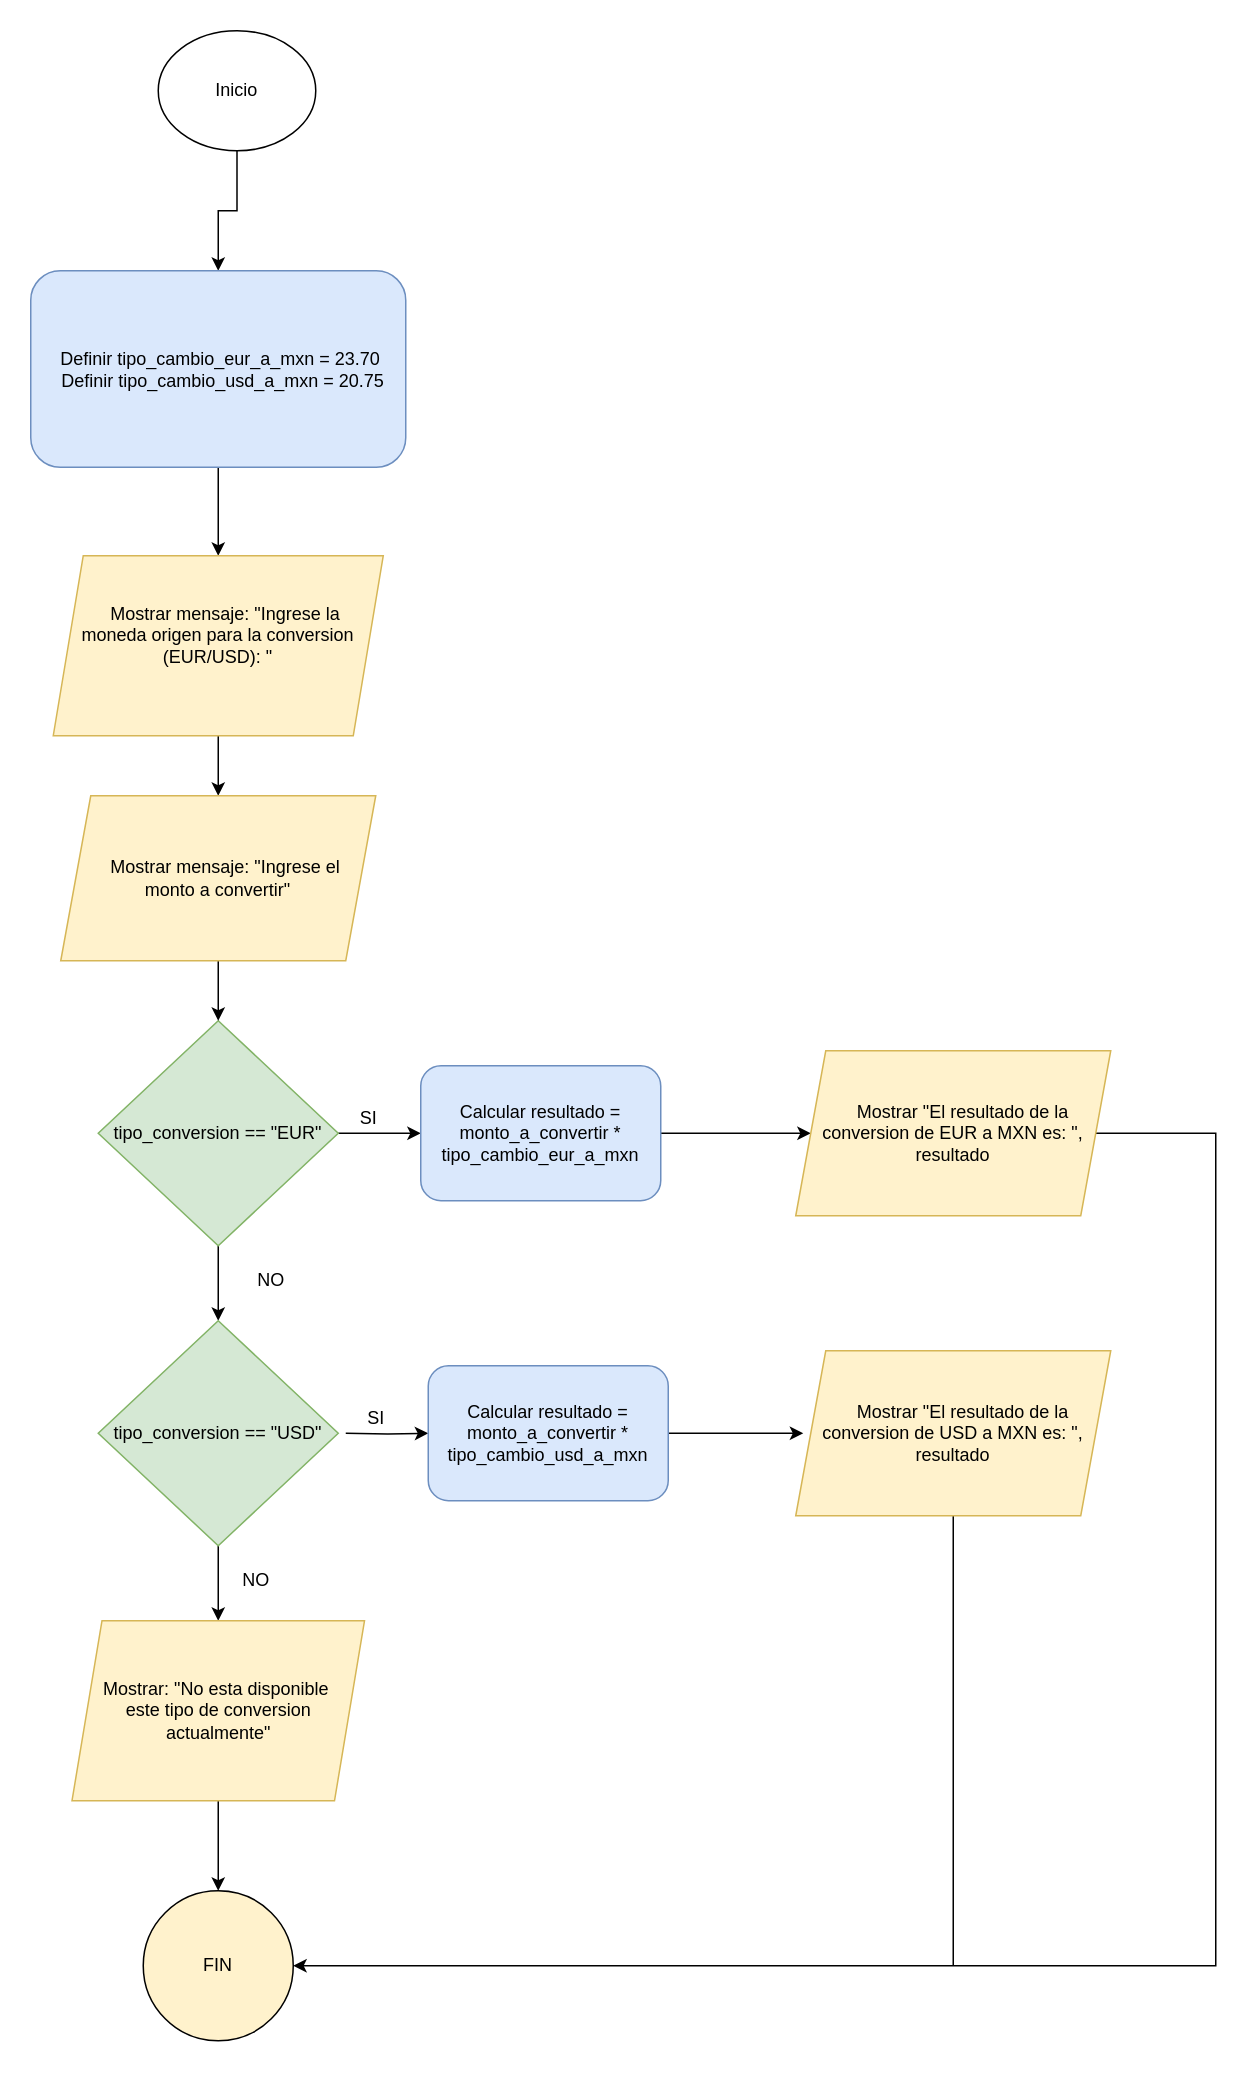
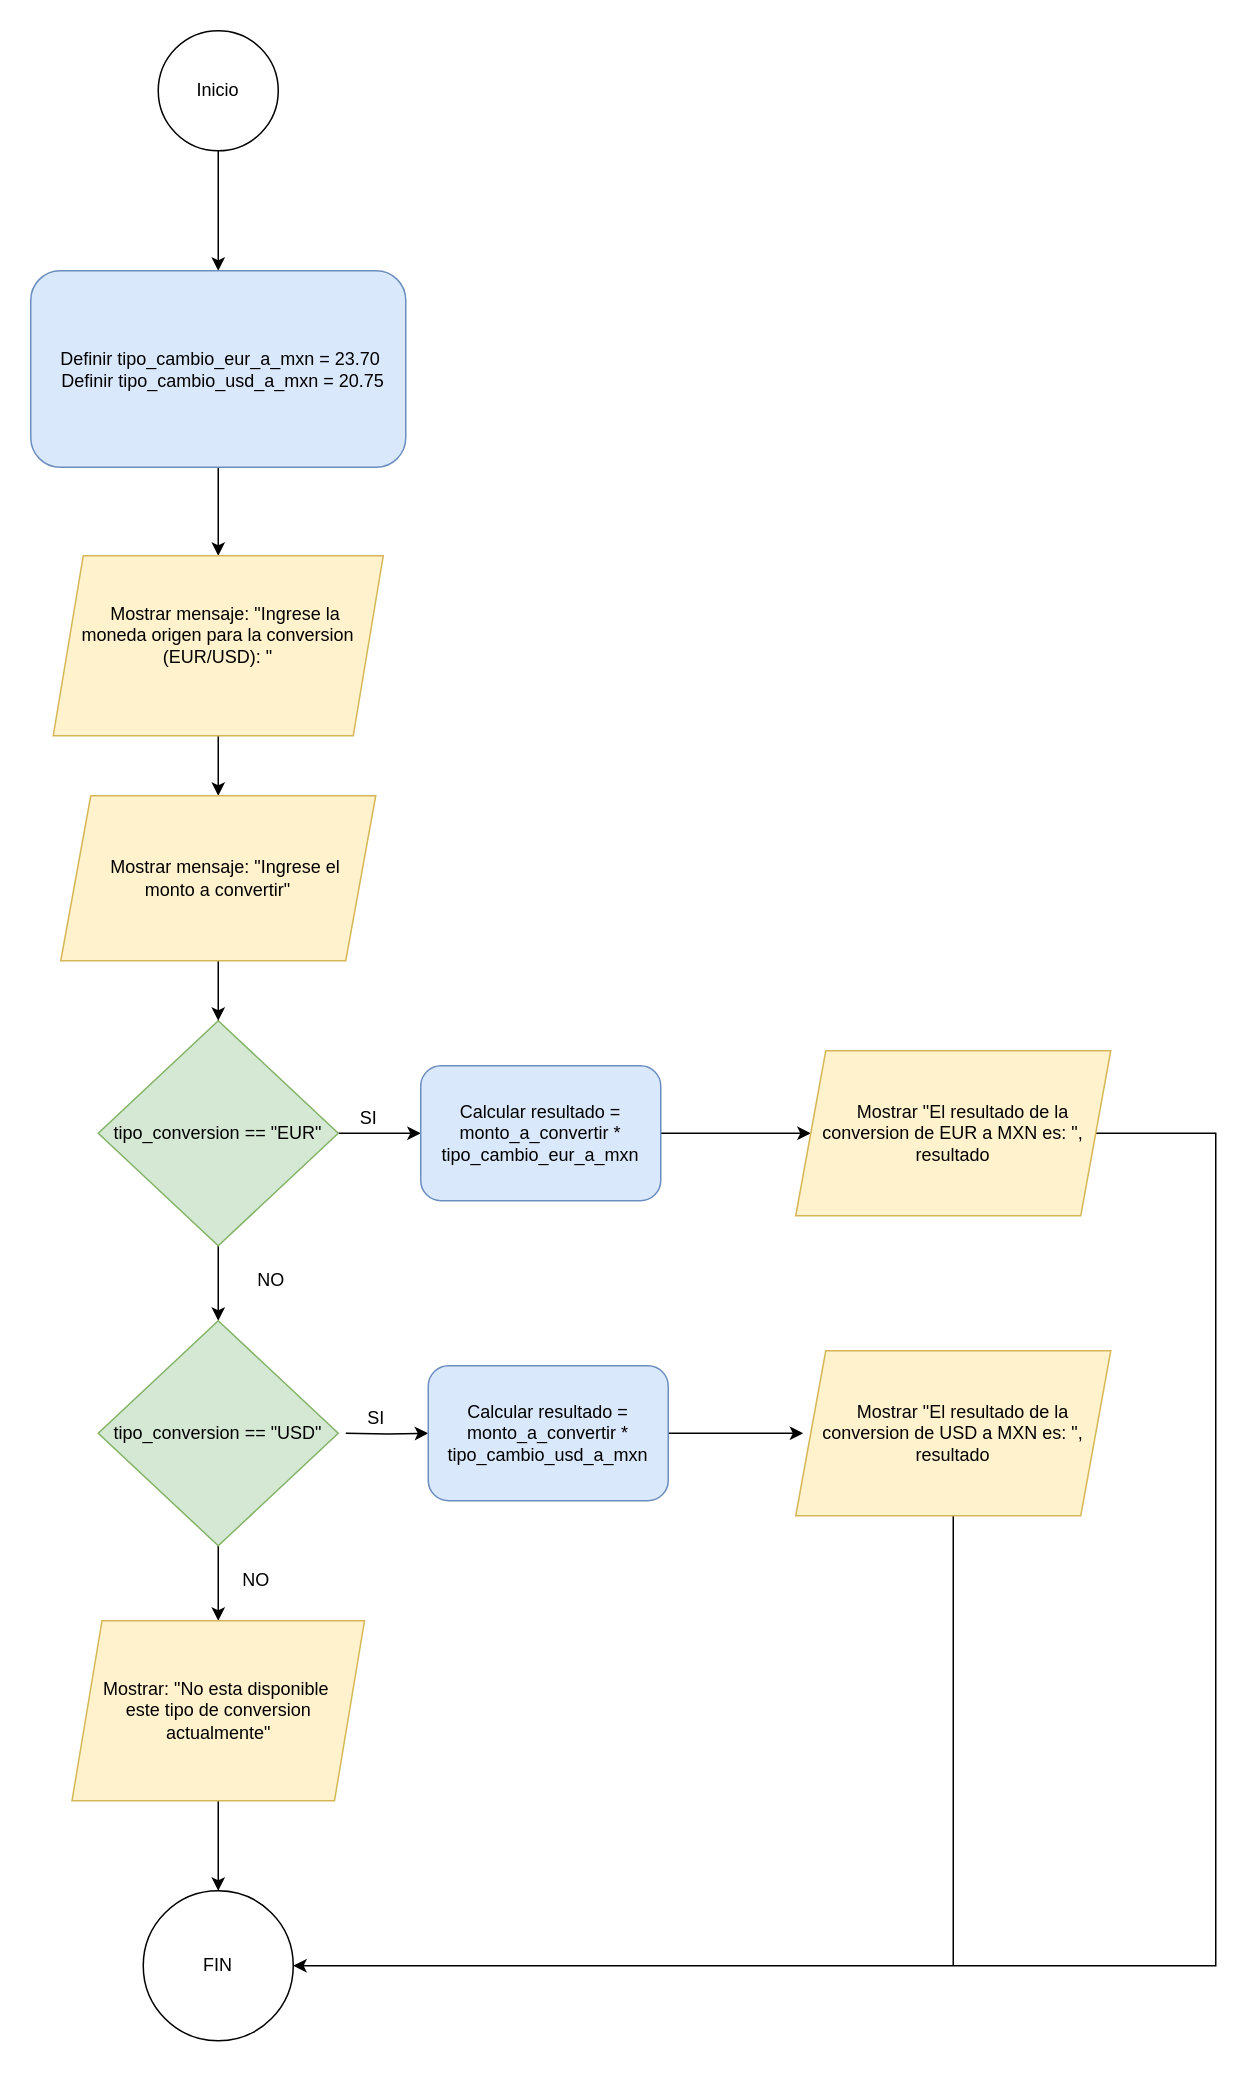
node "Inicio": size 158x120 -> 120x120
node "FIN": fillcolor #fff2cc -> #ffffff
